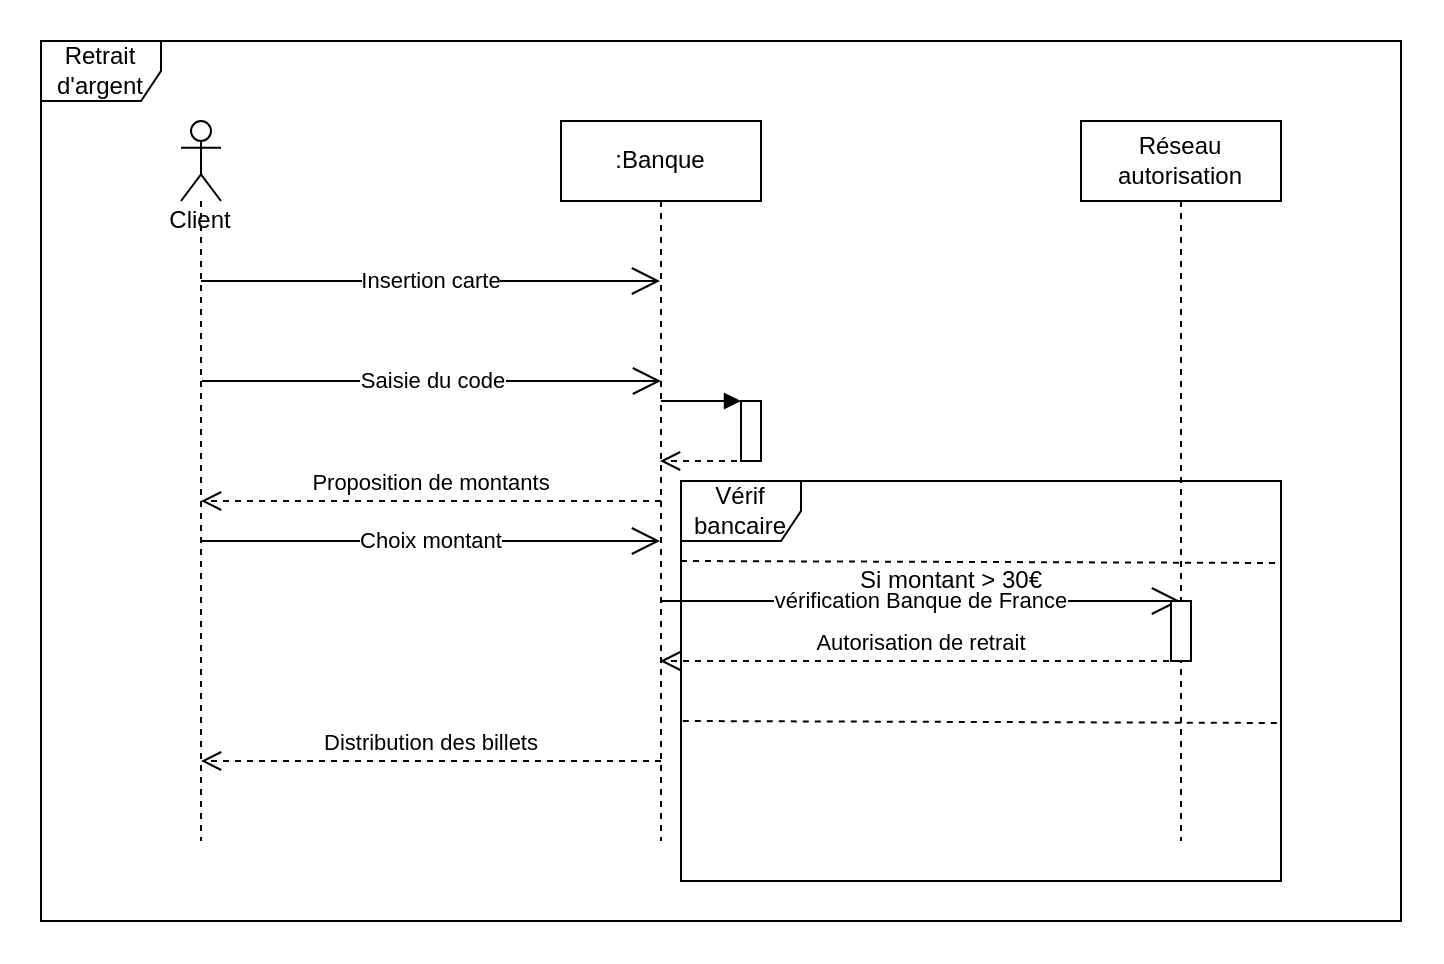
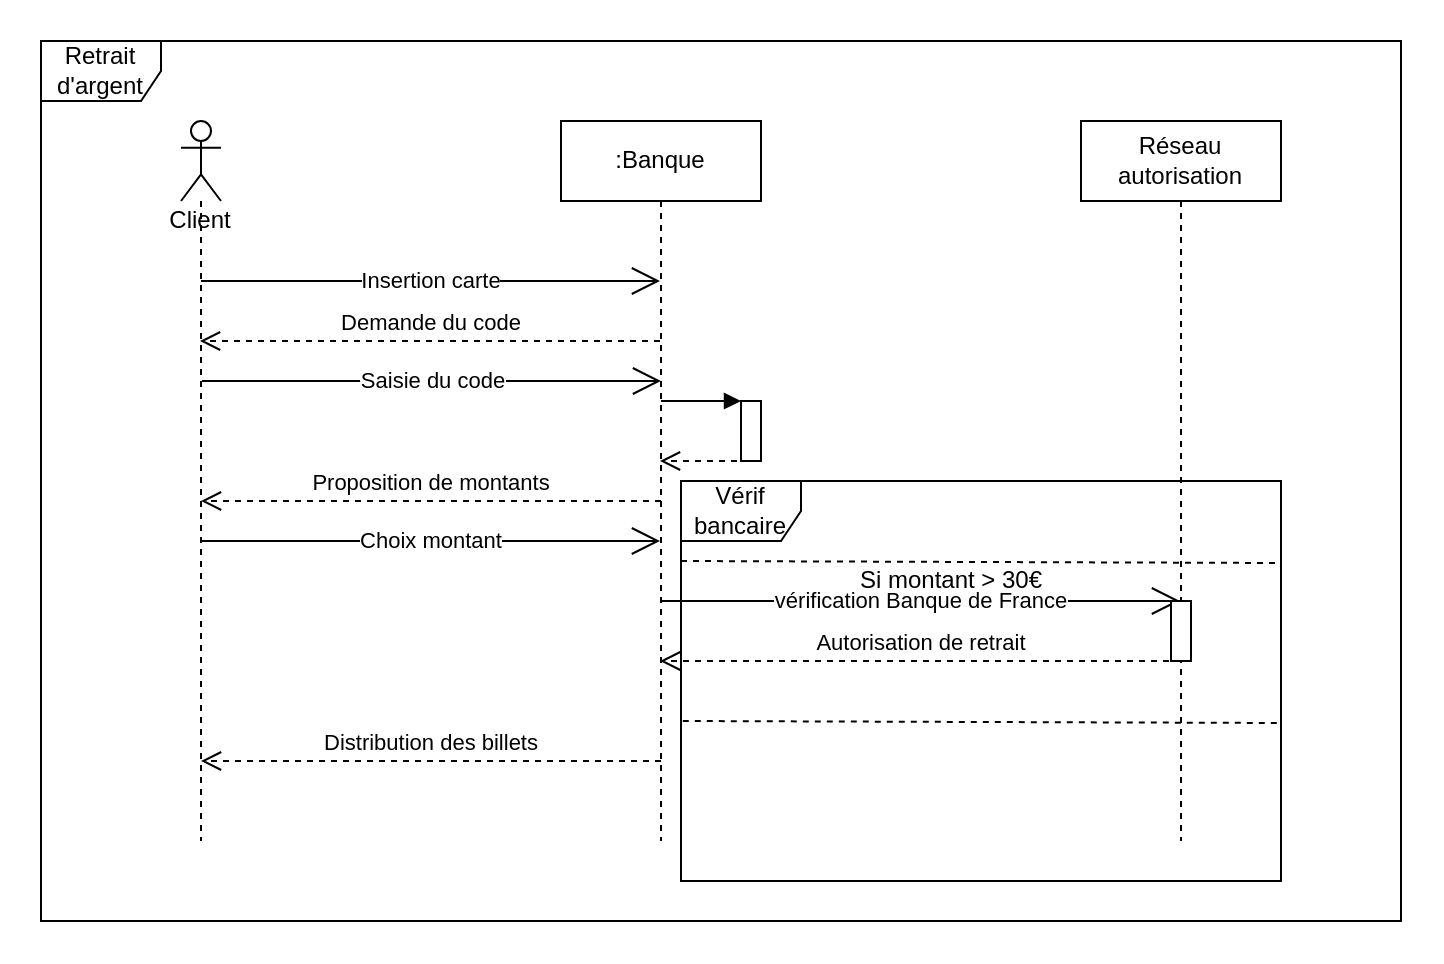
edge ":Banque" -> "Client": added, label "Demande du code"
